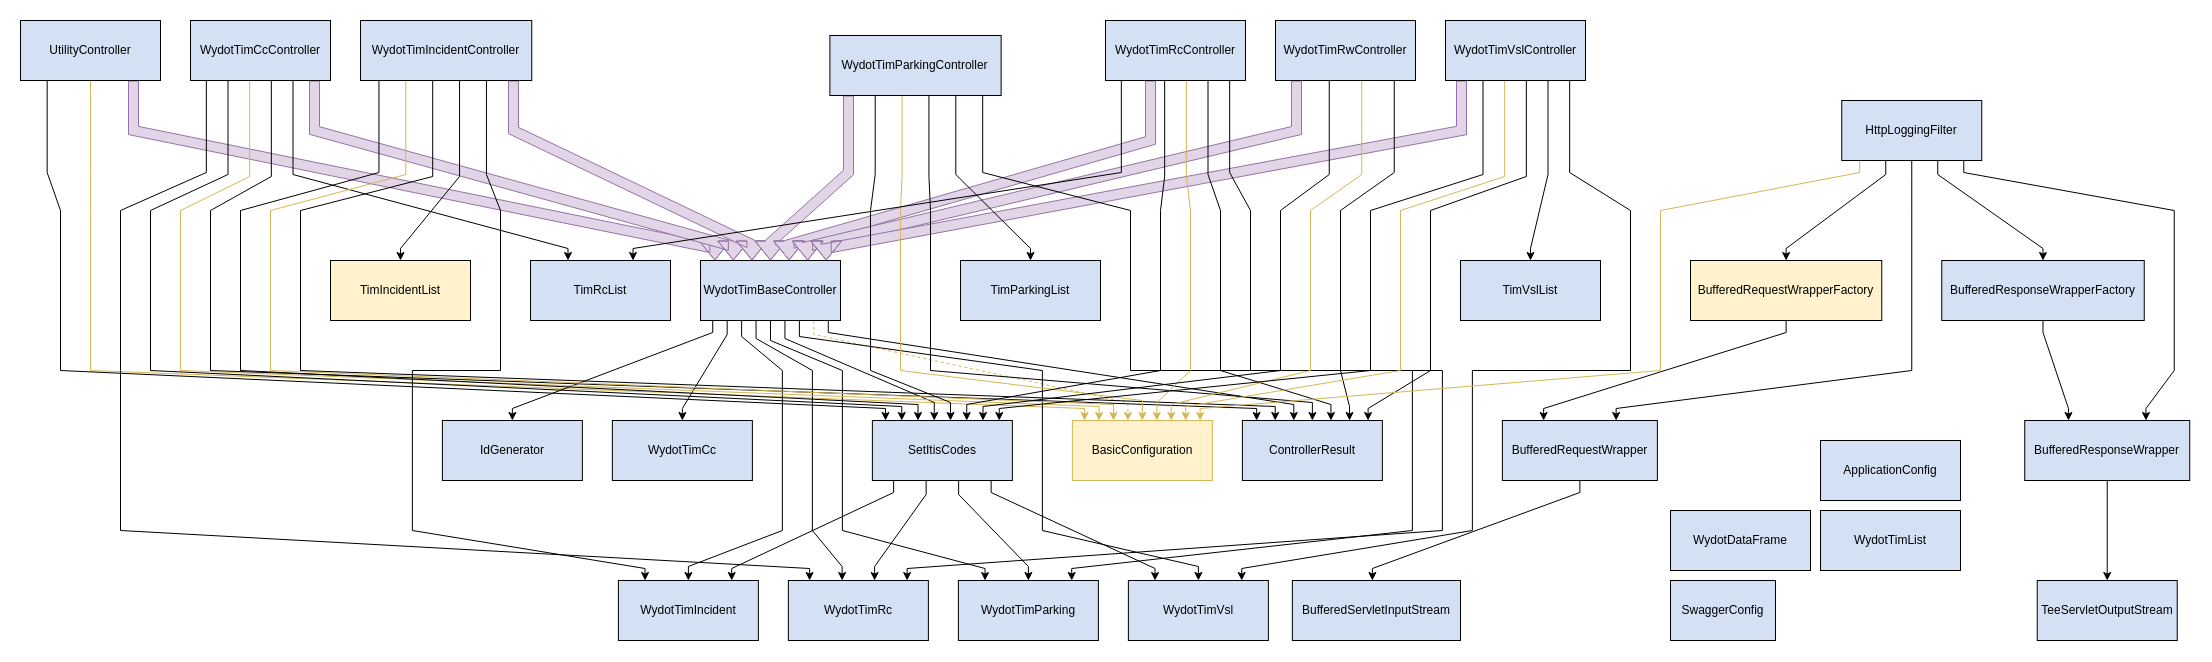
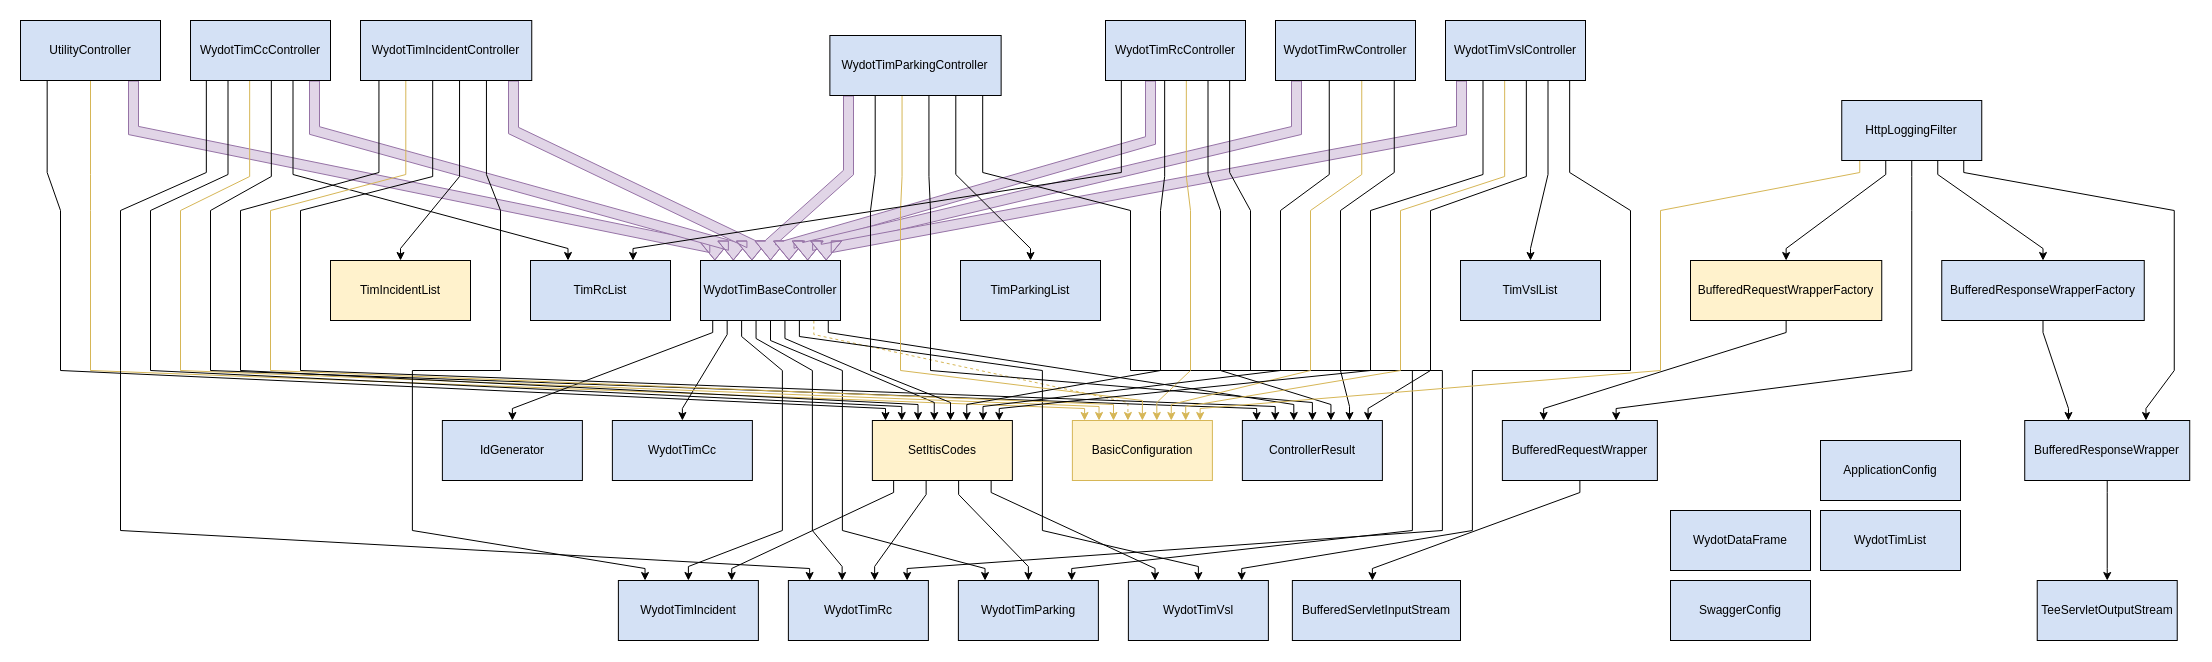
node "SetItisCodes": fillcolor #d4e1f5 -> #fff2cc
node "SwaggerConfig": size 105x60 -> 140x60
